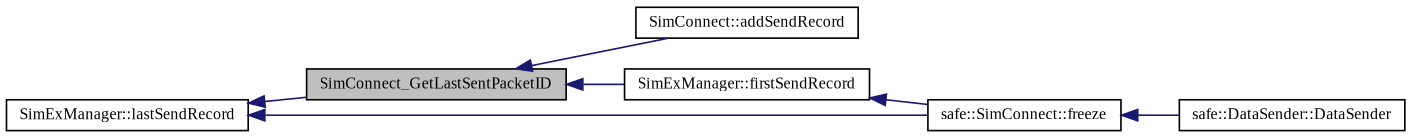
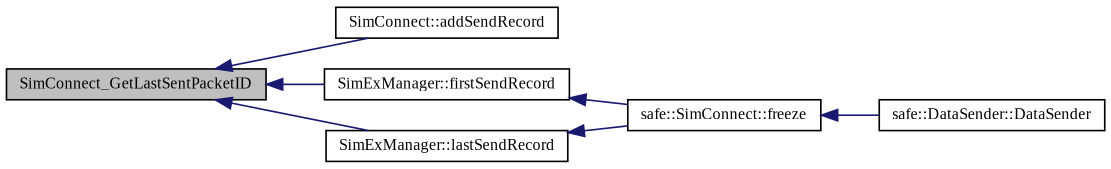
edge "SimConnect_GetLastSentPacketID" -> "SimExManager::lastSendRecord": reversed
